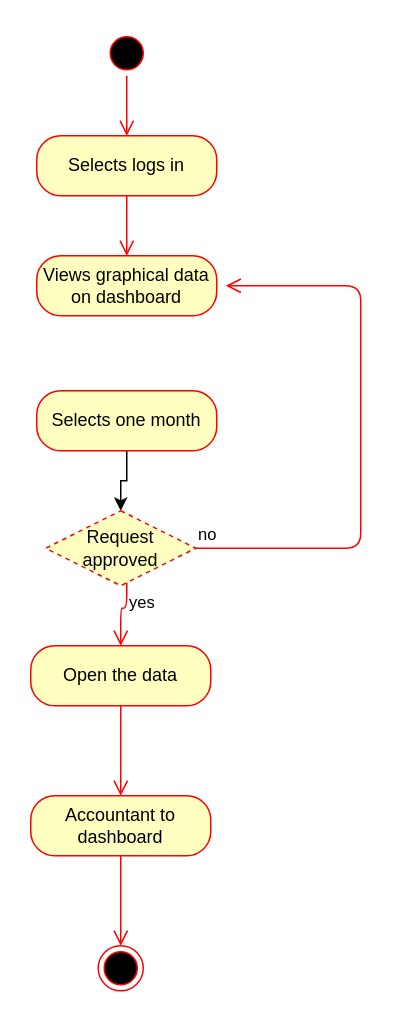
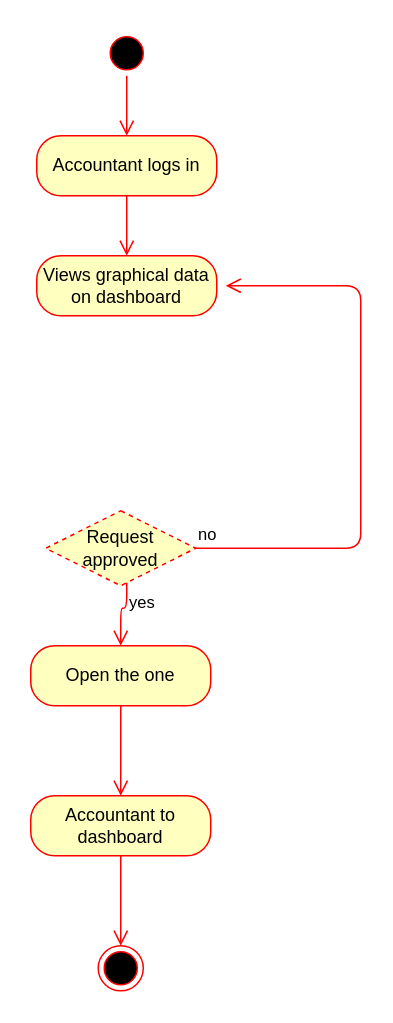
node "Selects logs in": label "Selects logs in" -> "Accountant logs in"
node "Selects one month": removed
edge "Selects one month" -> "Request approved": removed
node "Open the data": label "Open the data" -> "Open the one"
